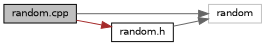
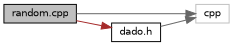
node "random": label "random" -> "cpp"
node "random.h": label "random.h" -> "dado.h"
